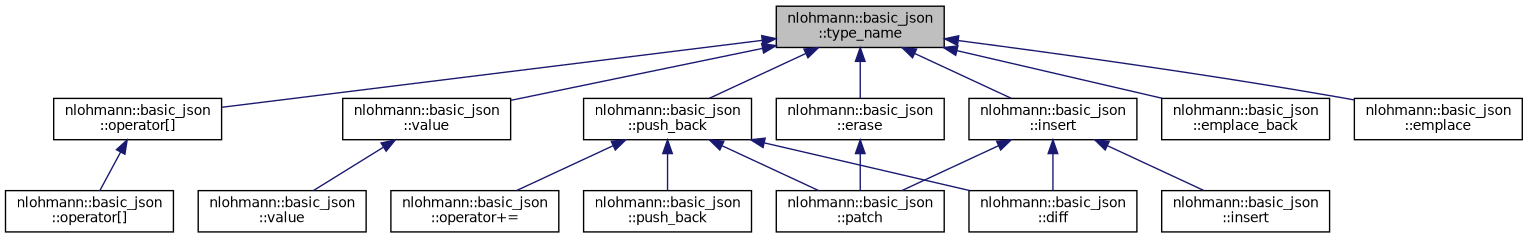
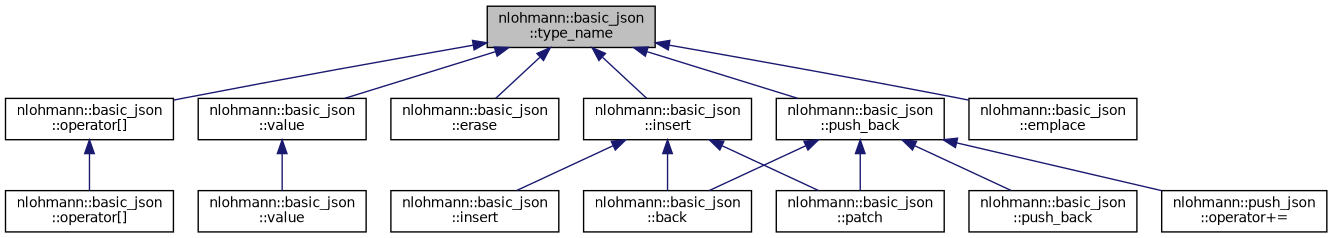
node "nlohmann::basic_json ::emplace_back": removed
edge "nlohmann::basic_json ::patch" -> "nlohmann::basic_json ::erase": removed
node "nlohmann::basic_json ::operator+=": label "nlohmann::basic_json ::operator+=" -> "nlohmann::push_json ::operator+="
node "nlohmann::basic_json ::diff": label "nlohmann::basic_json ::diff" -> "nlohmann::basic_json ::back"
